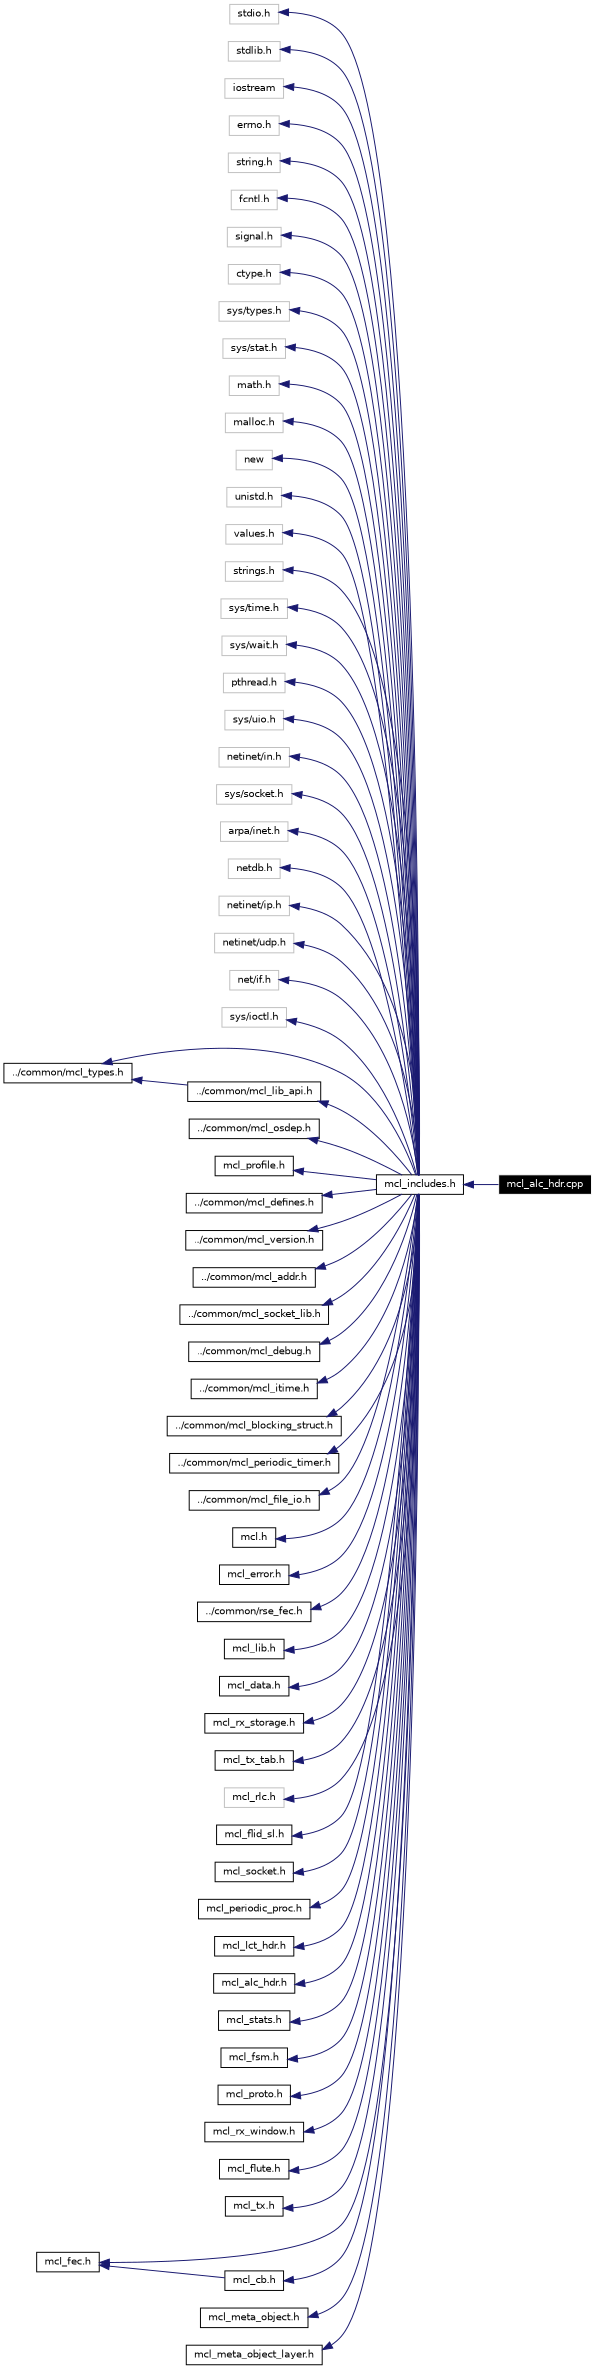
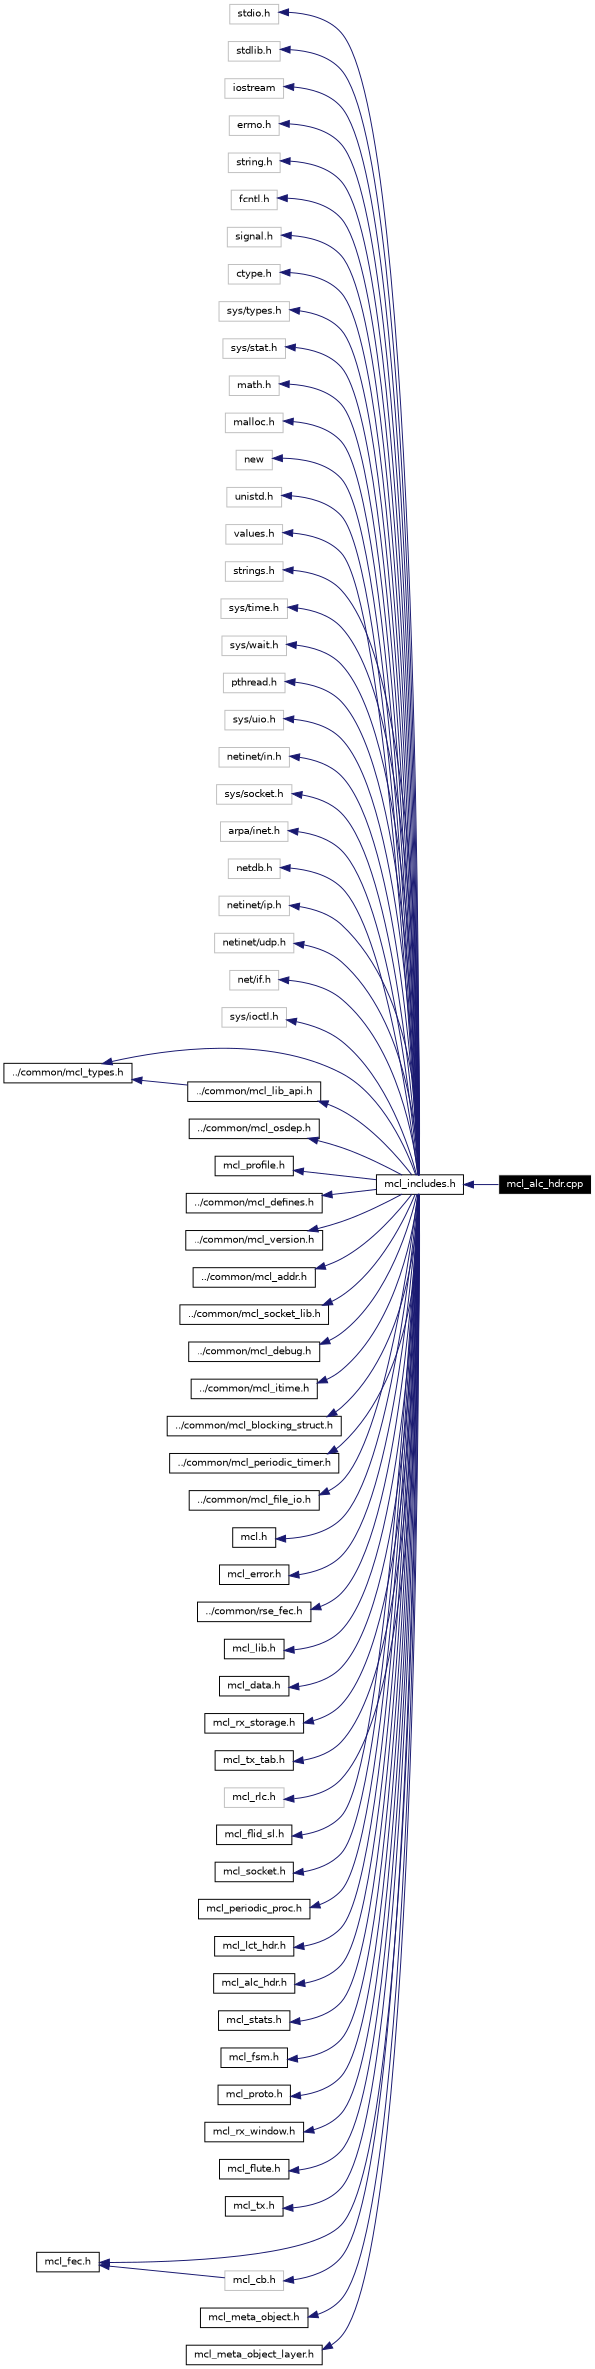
node "mcl_cb.h": color black -> grey75
